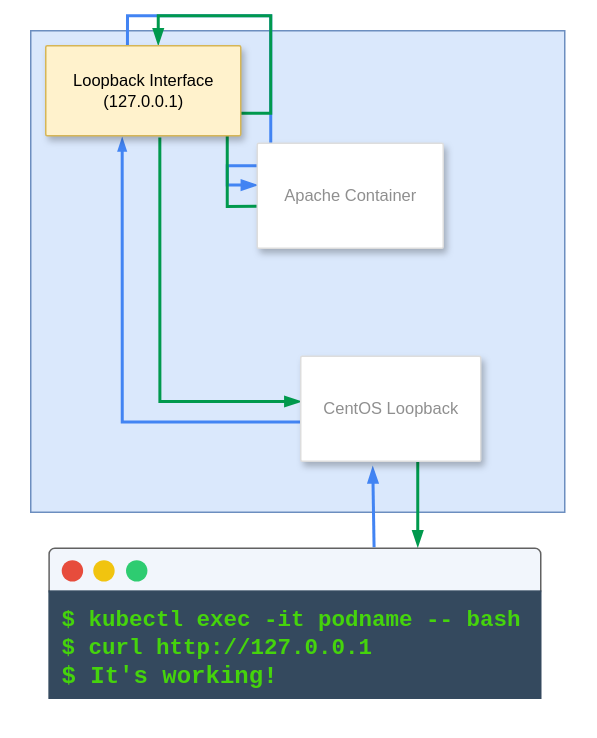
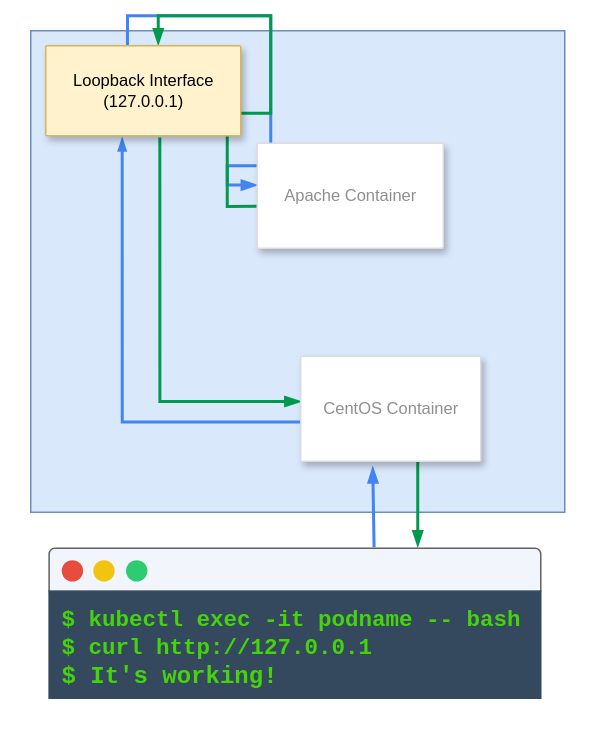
node "CentOS Loopback": label "CentOS Loopback" -> "CentOS Container"
